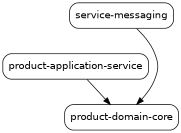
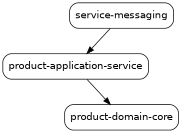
edge "service-messaging" -> "product-domain-core": now "service-messaging" -> "product-application-service"
